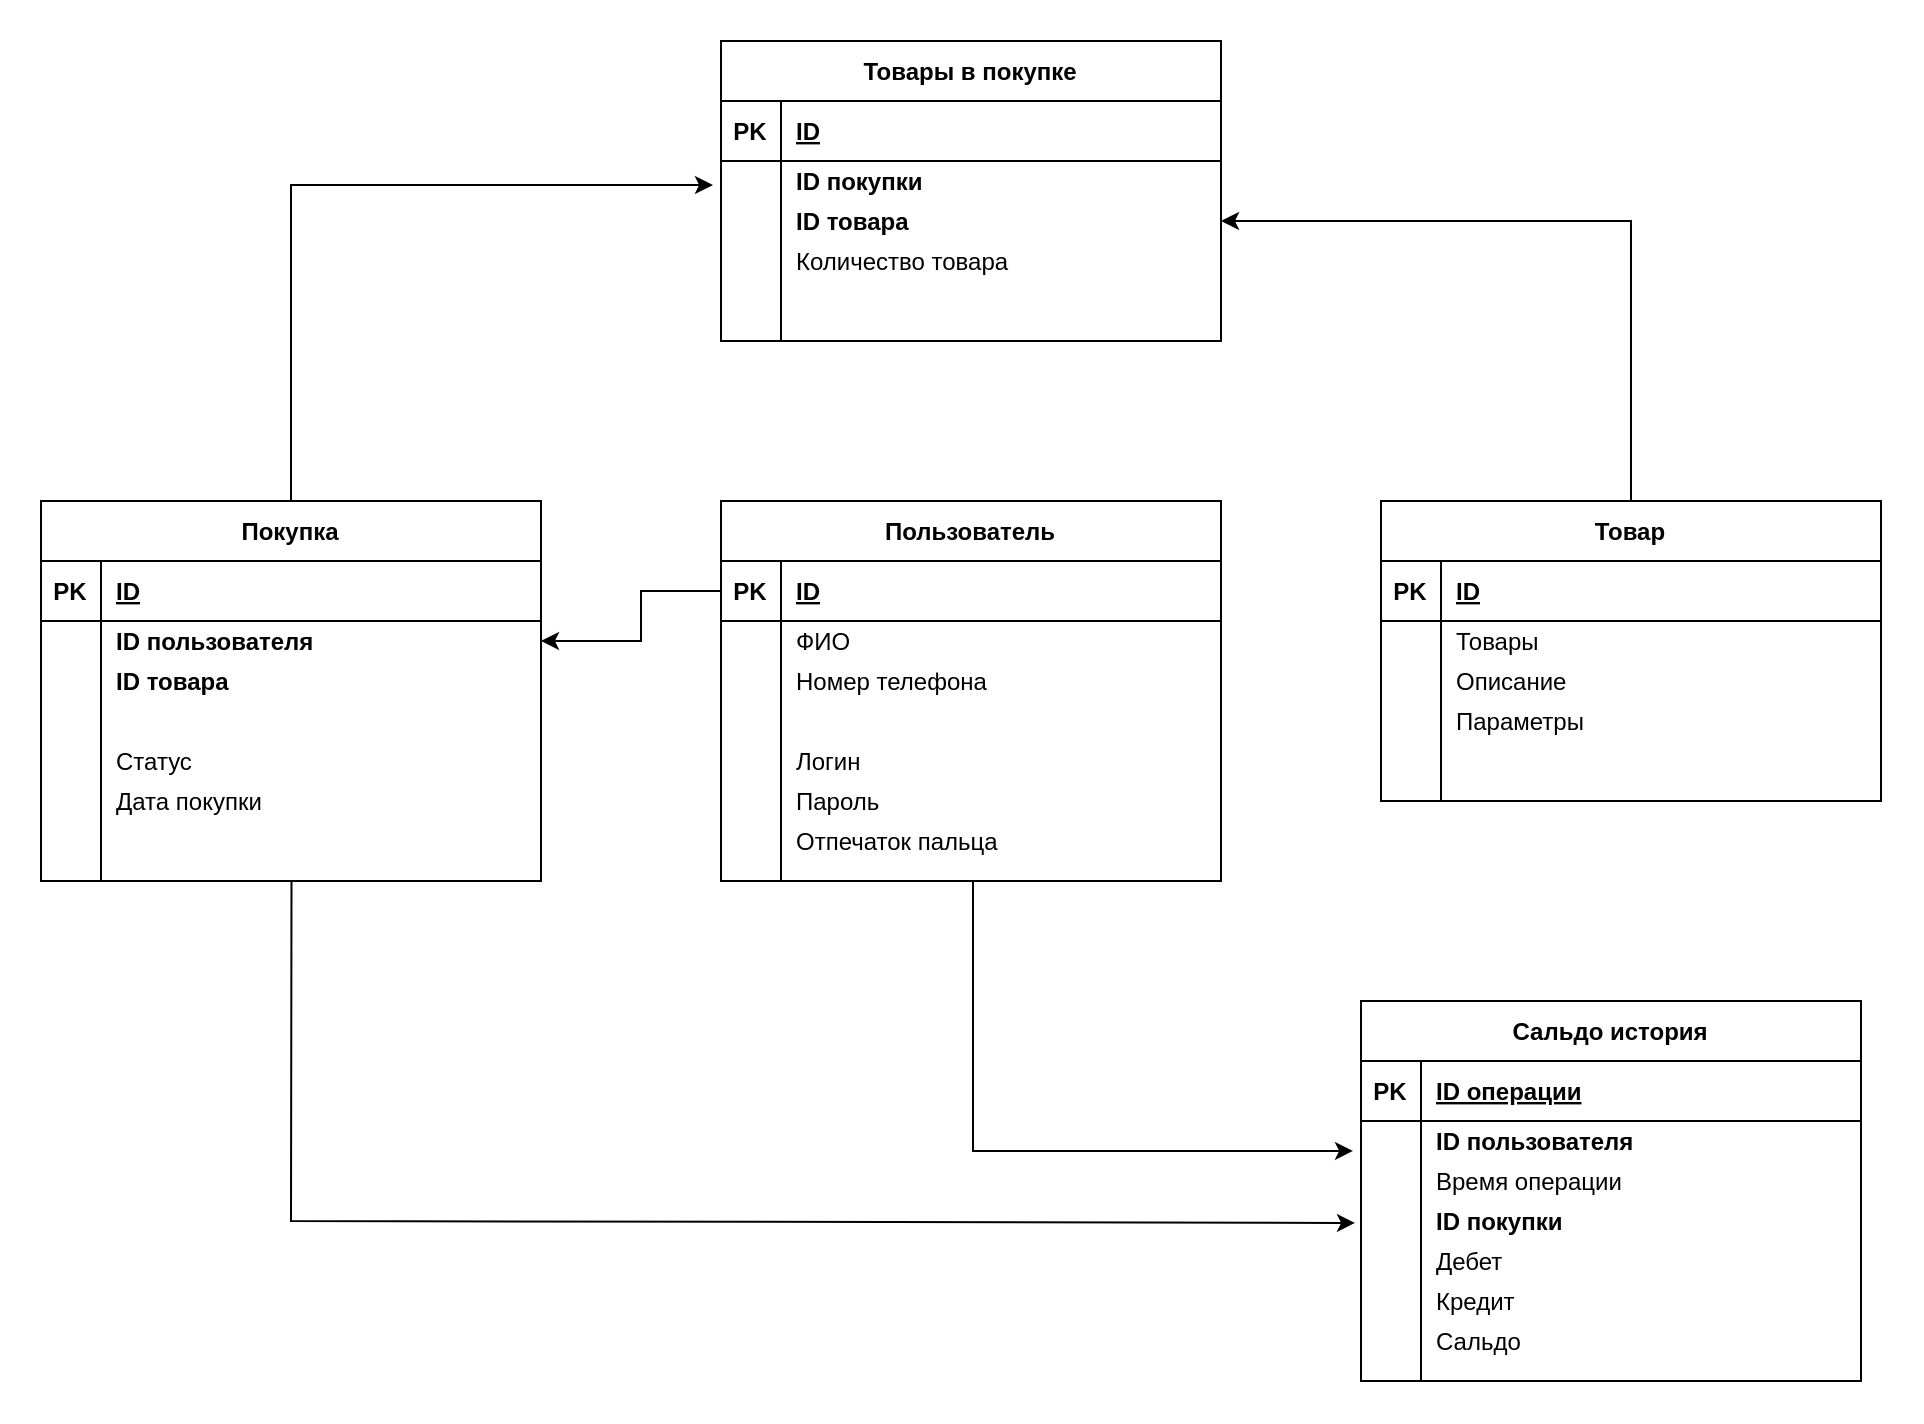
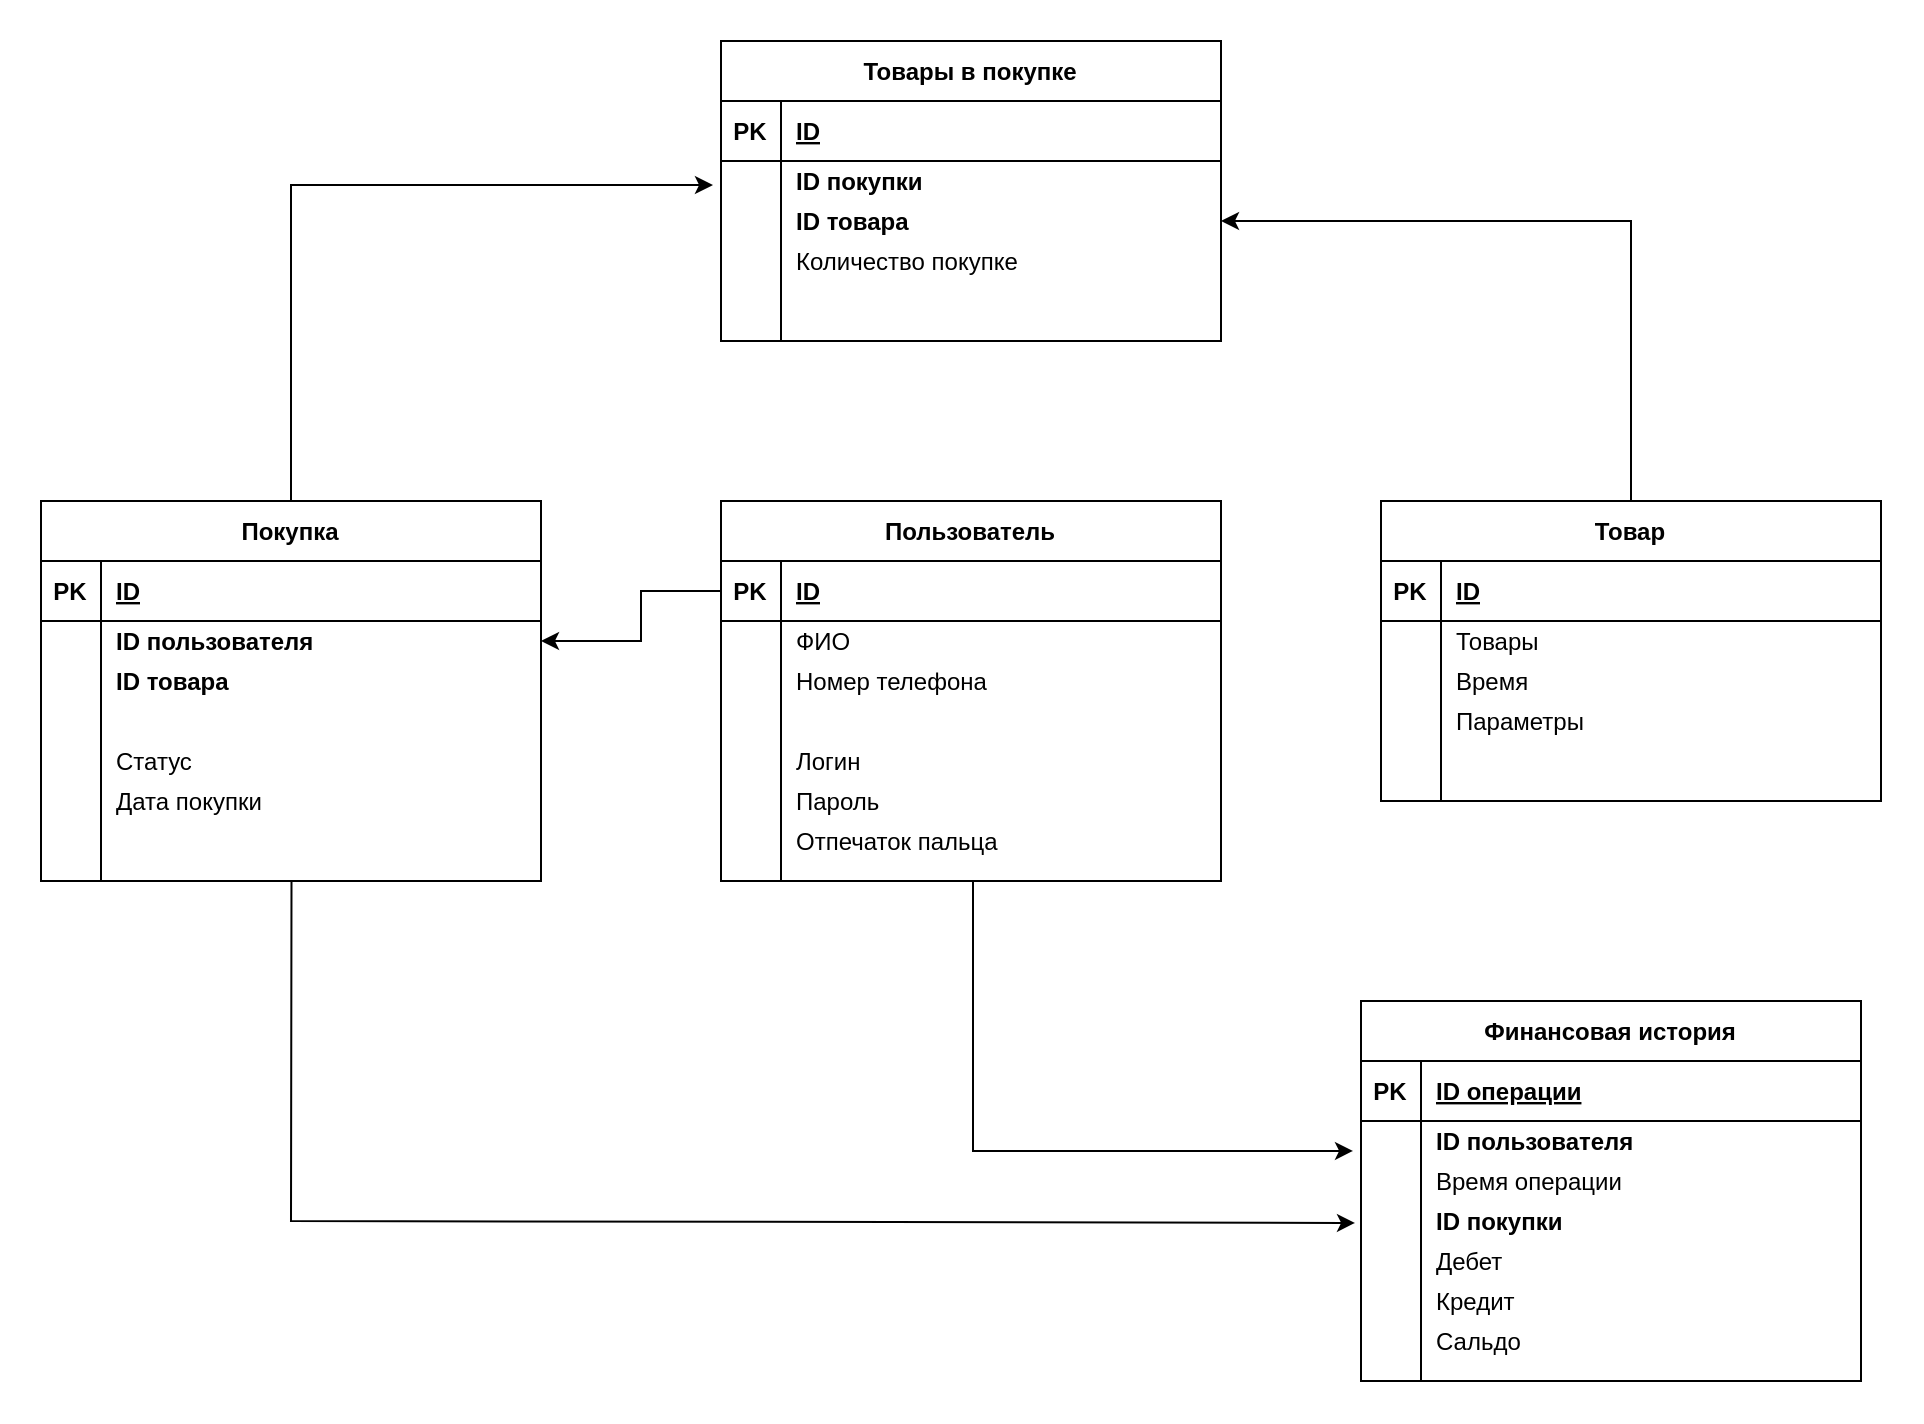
node "Количество товара": label "Количество товара" -> "Количество покупке"
node "Описание": label "Описание" -> "Время"
node "Сальдо история": label "Сальдо история" -> "Финансовая история"
